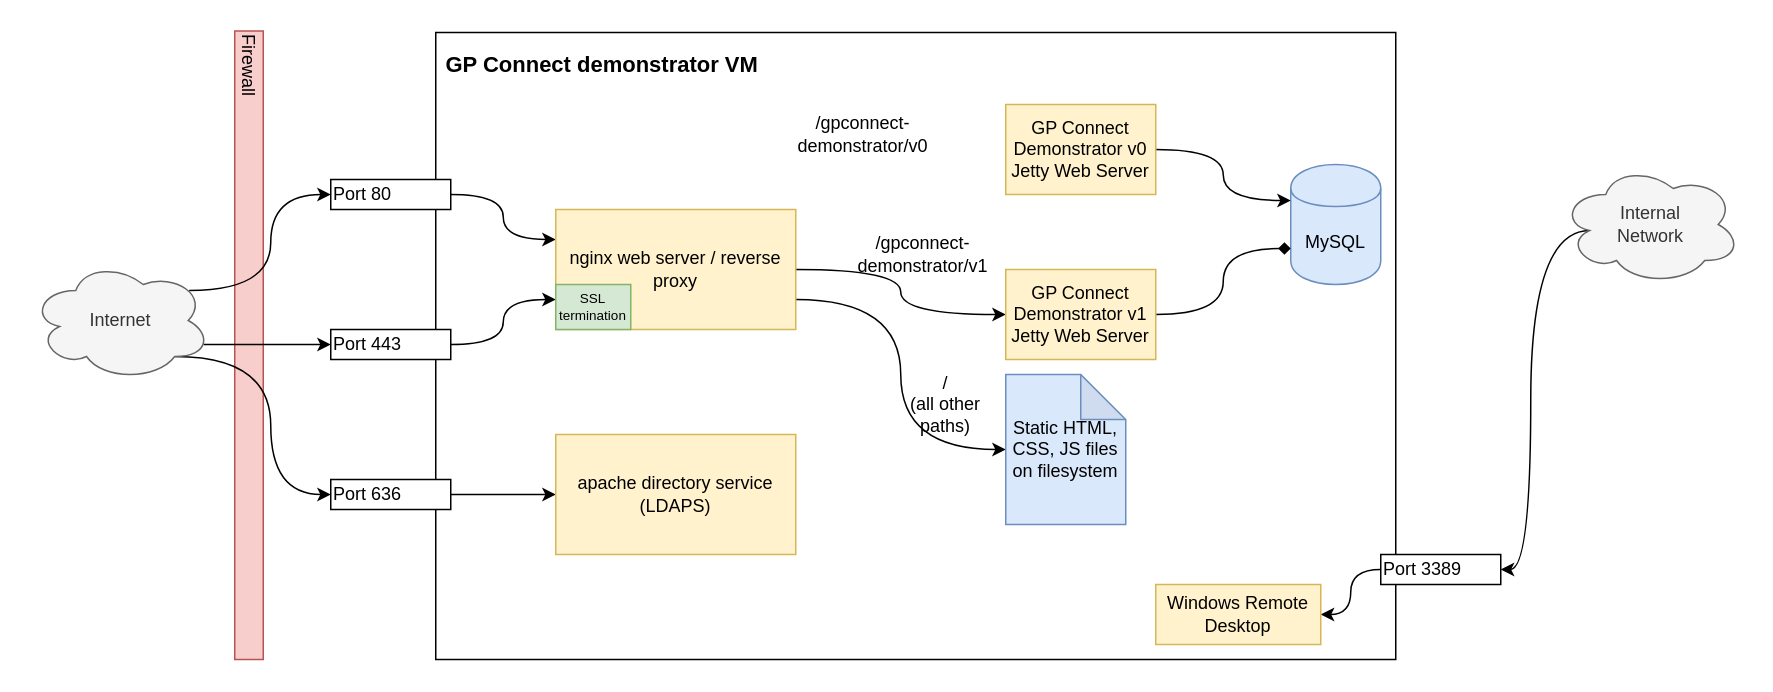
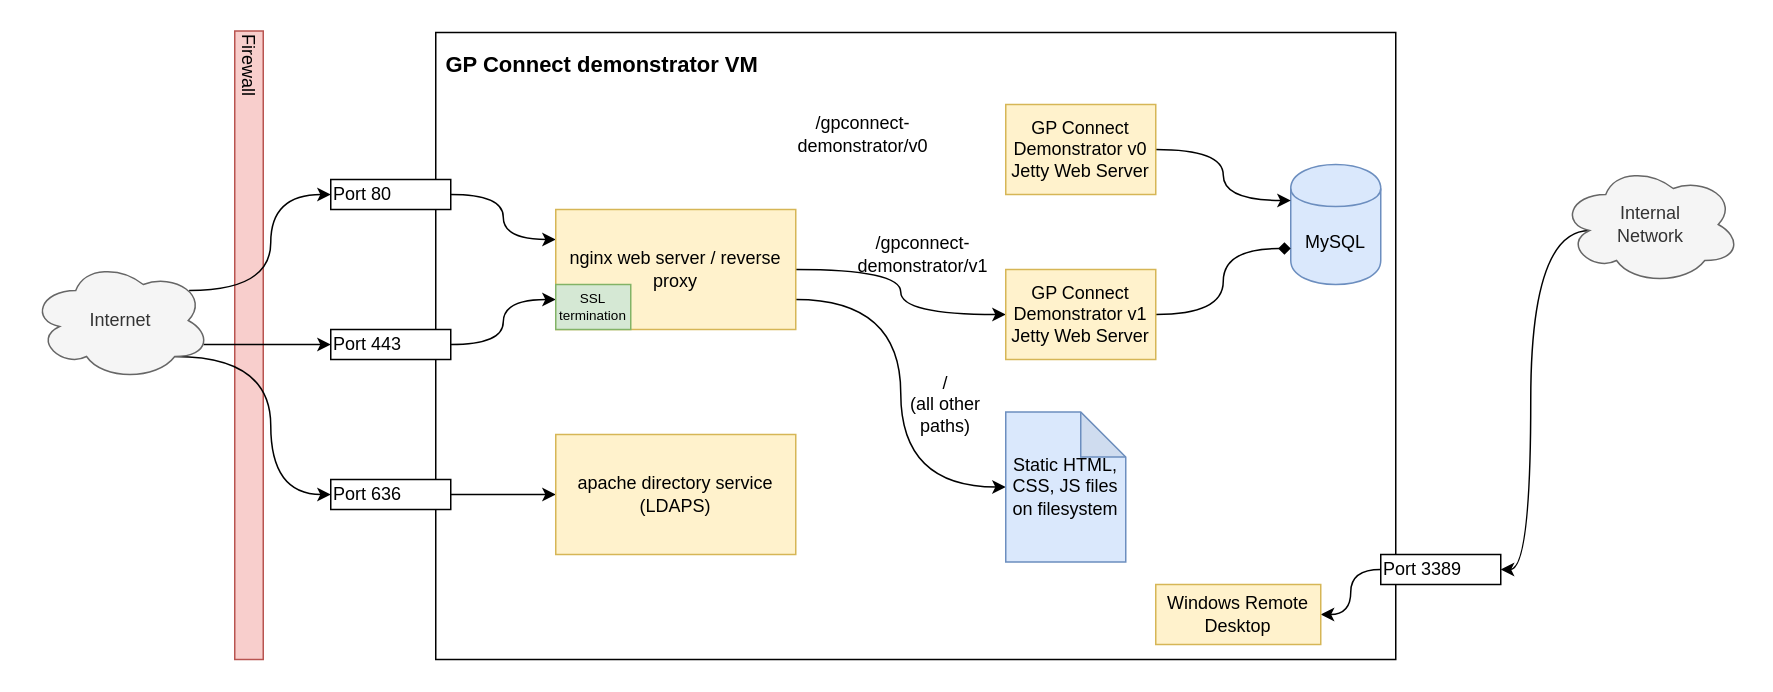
node "Static HTML, CSS, JS files on filesystem": moved (1066, 449) -> (1066, 487)
